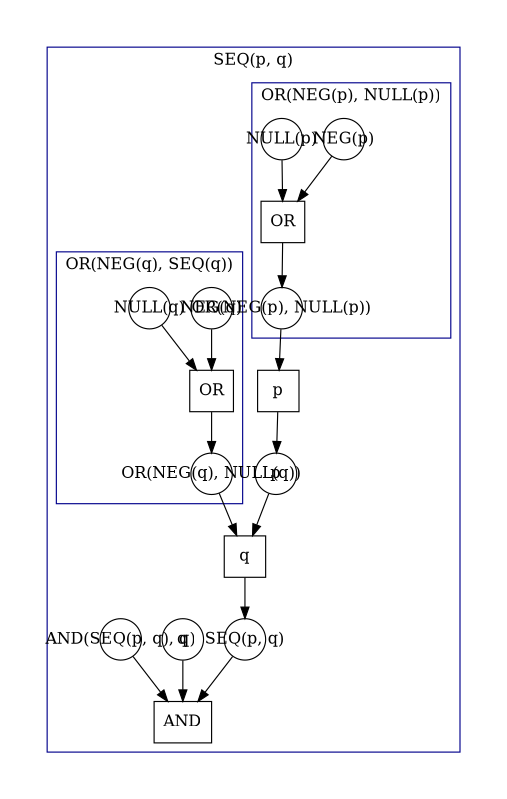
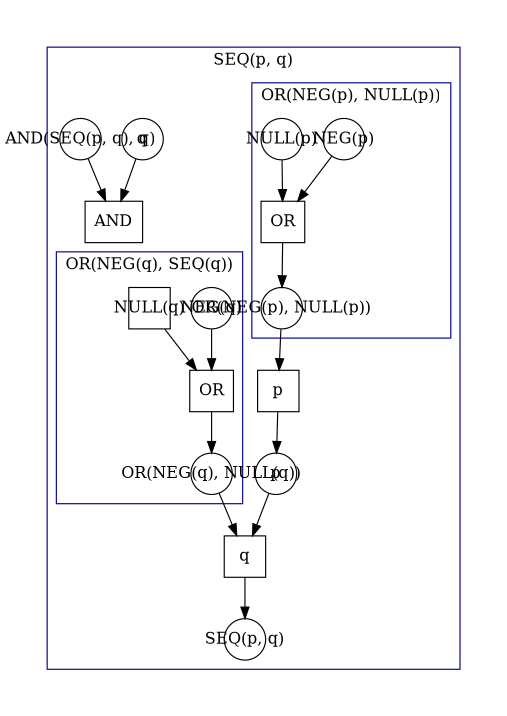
node "NULL(q)": shape circle -> box
edge "SEQ(p, q)" -> "AND": removed
